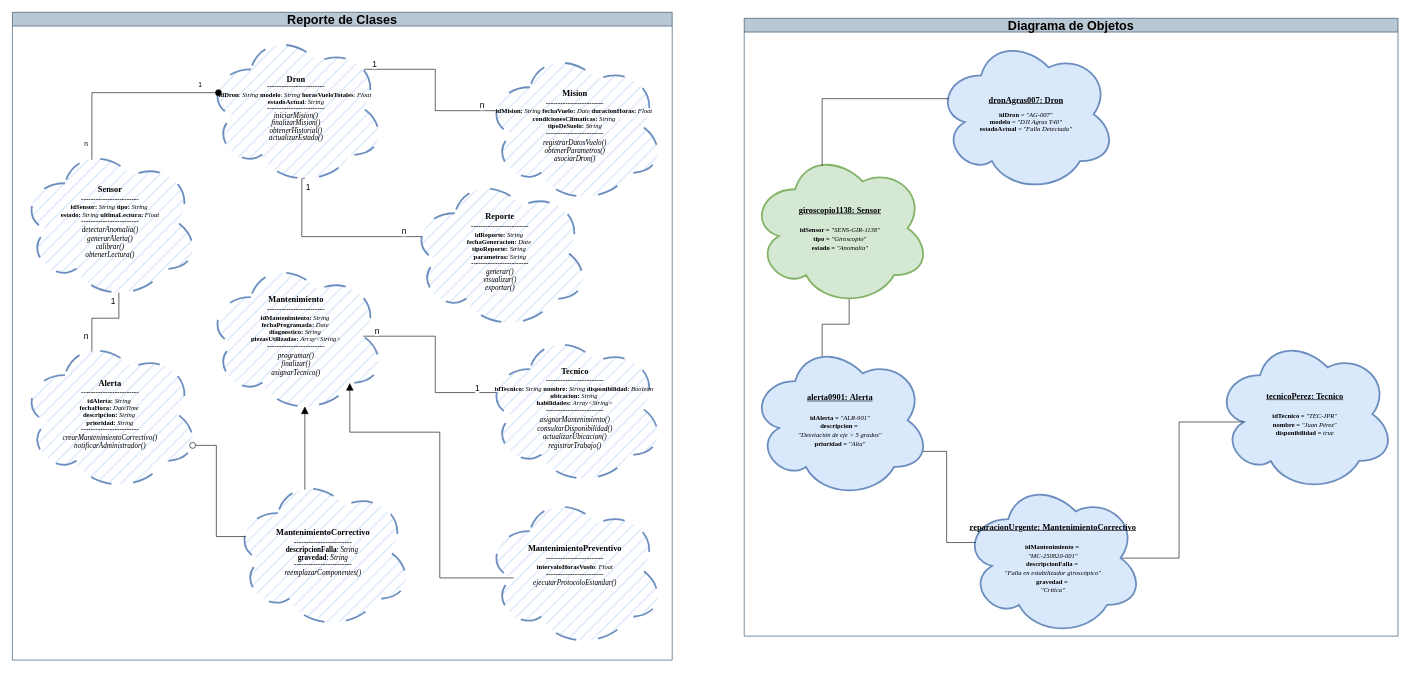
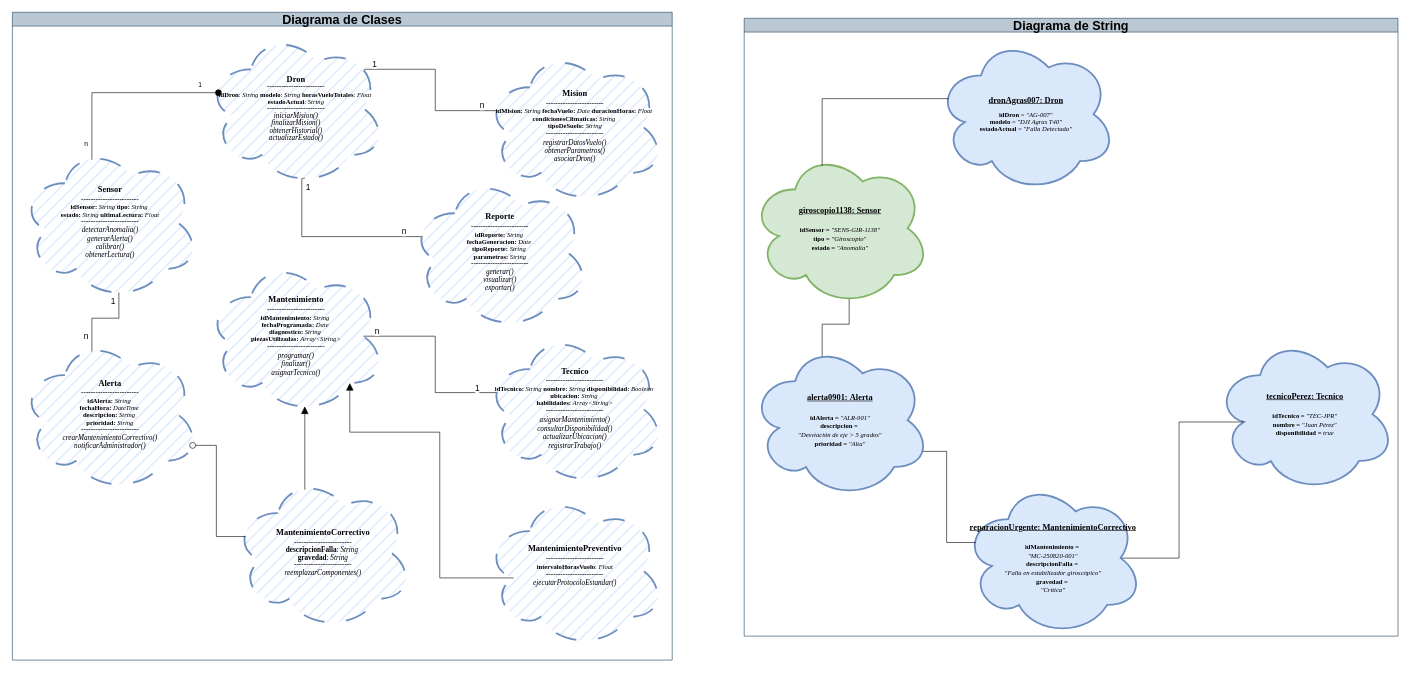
node "Reporte de Clases": label "Reporte de Clases" -> "Diagrama de Clases"
node "Diagrama de Objetos": label "Diagrama de Objetos" -> "Diagrama de String"
